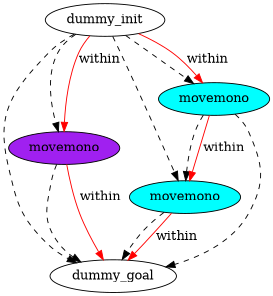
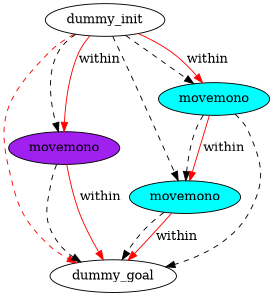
edge "dummy_init" -> "dummy_goal": color black -> red
